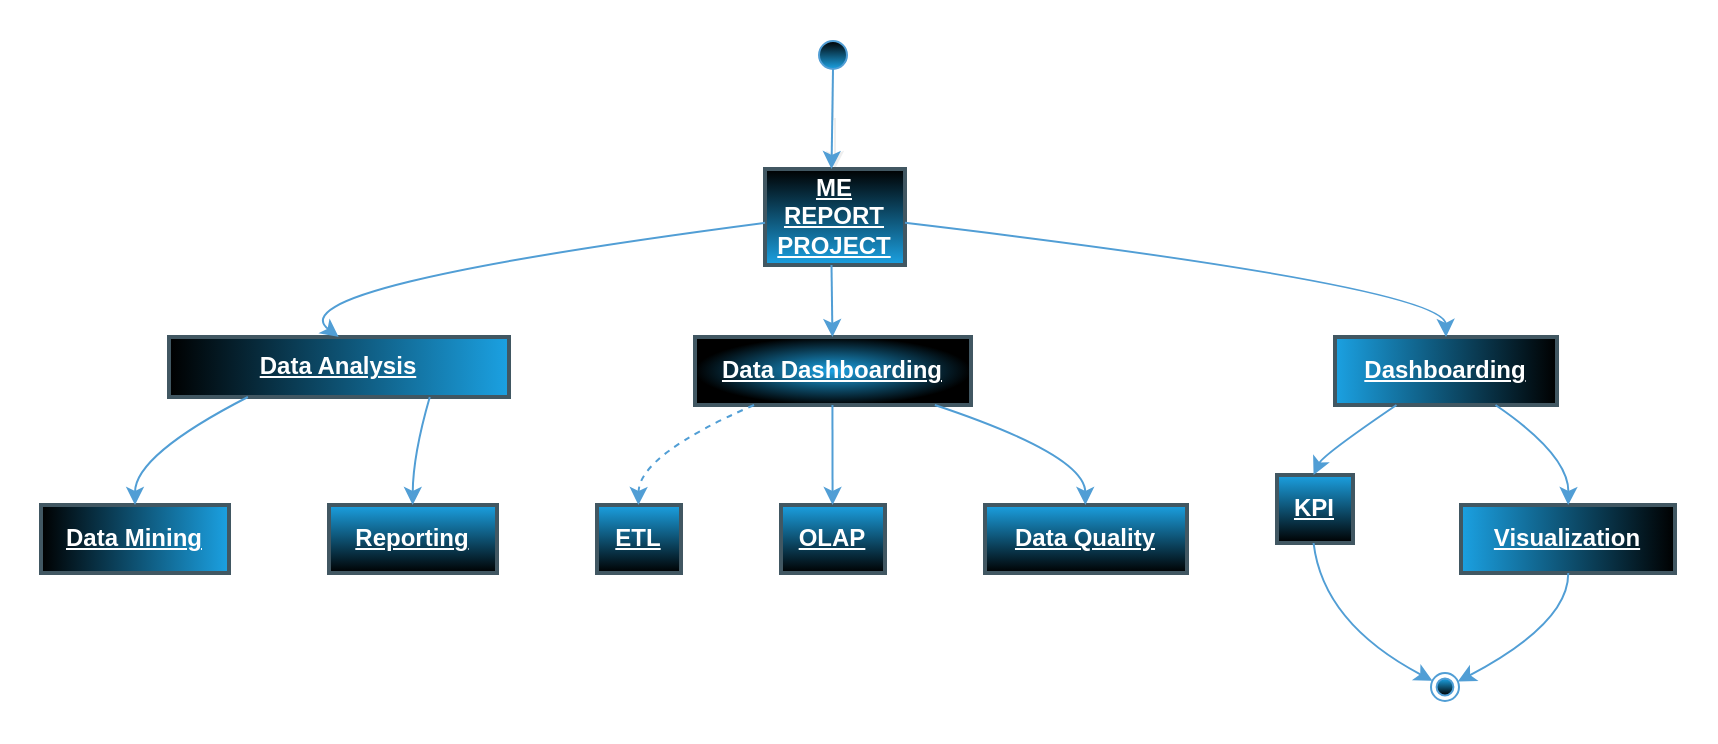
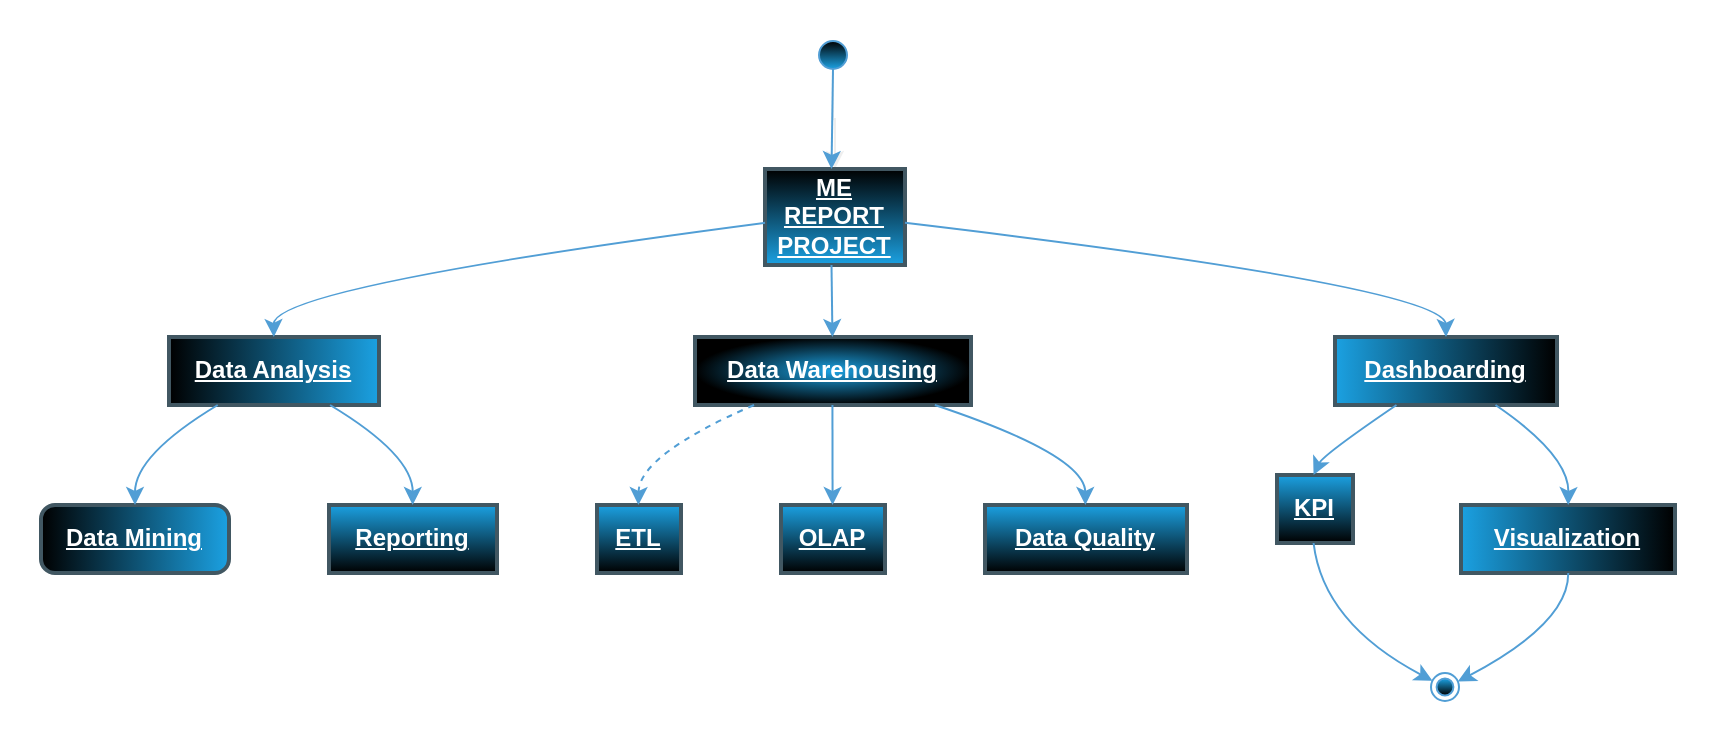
node "Data Analysis": size 340x60 -> 210x68
node "Data Dashboarding": label "Data Dashboarding" -> "Data Warehousing"
node "Data Mining": shape rectangle -> rounded rectangle
